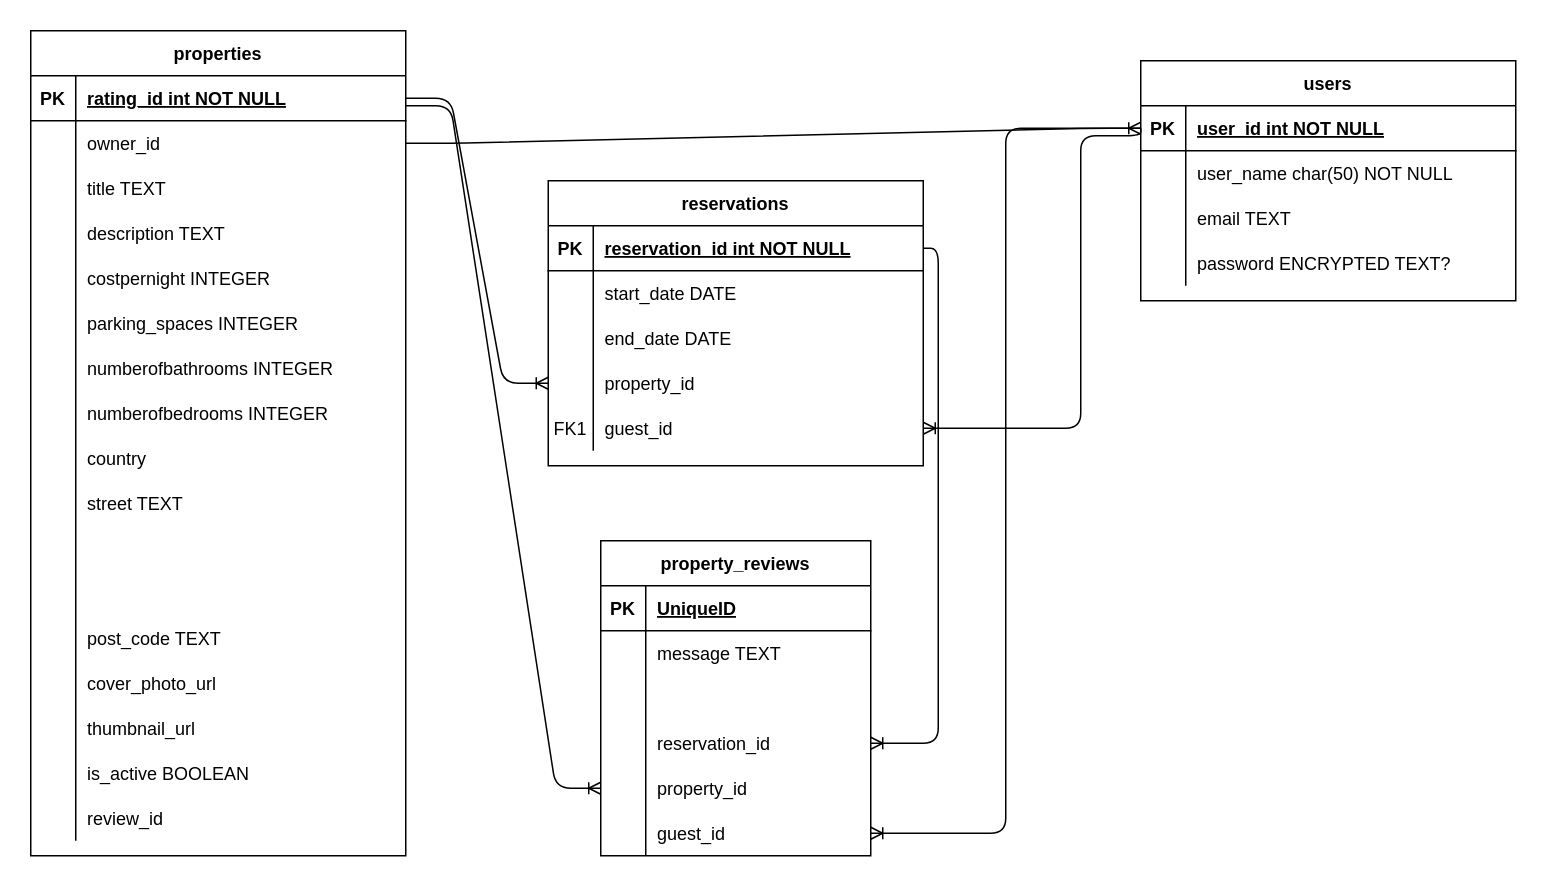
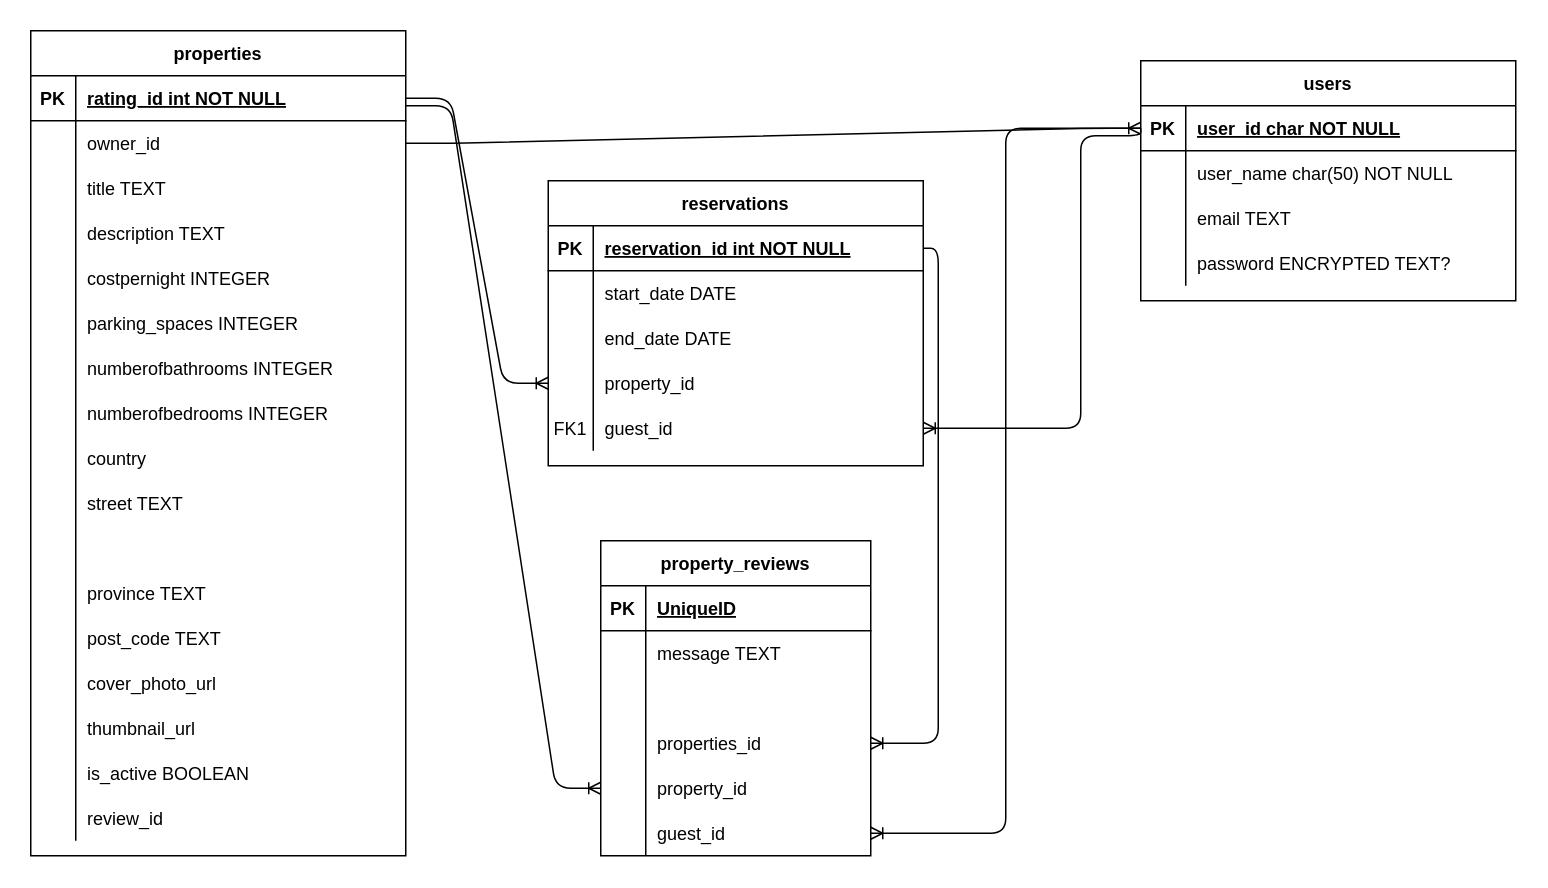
node "user_id int NOT NULL": label "user_id int NOT NULL" -> "user_id char NOT NULL"
node "province TEXT": added
node "reservation_id": label "reservation_id" -> "properties_id"
